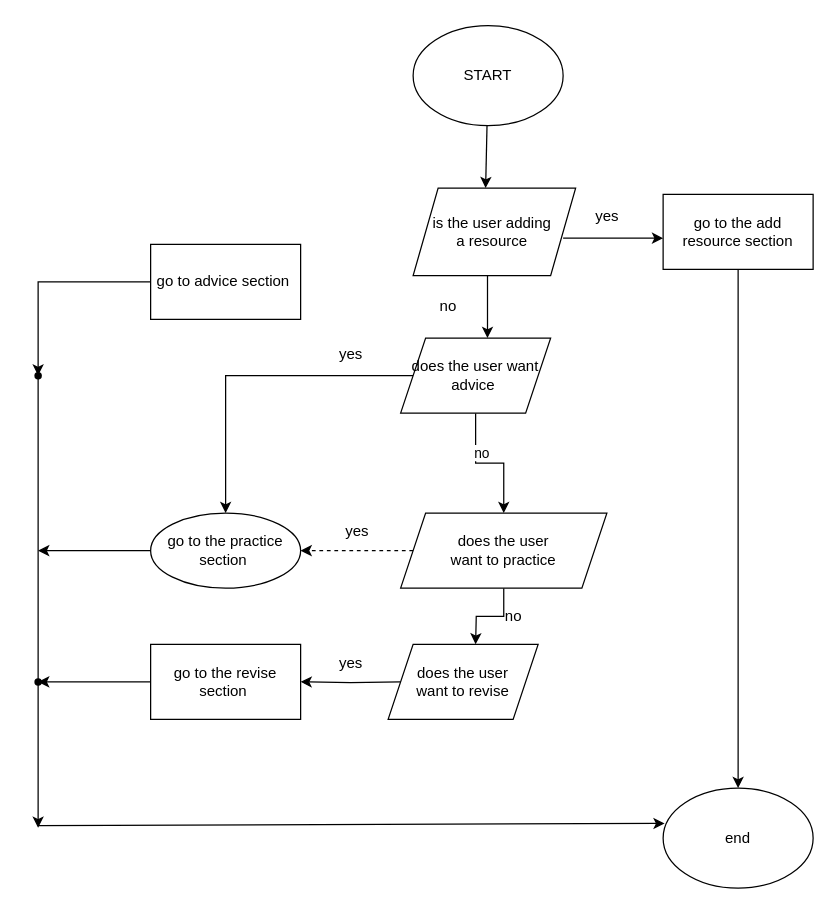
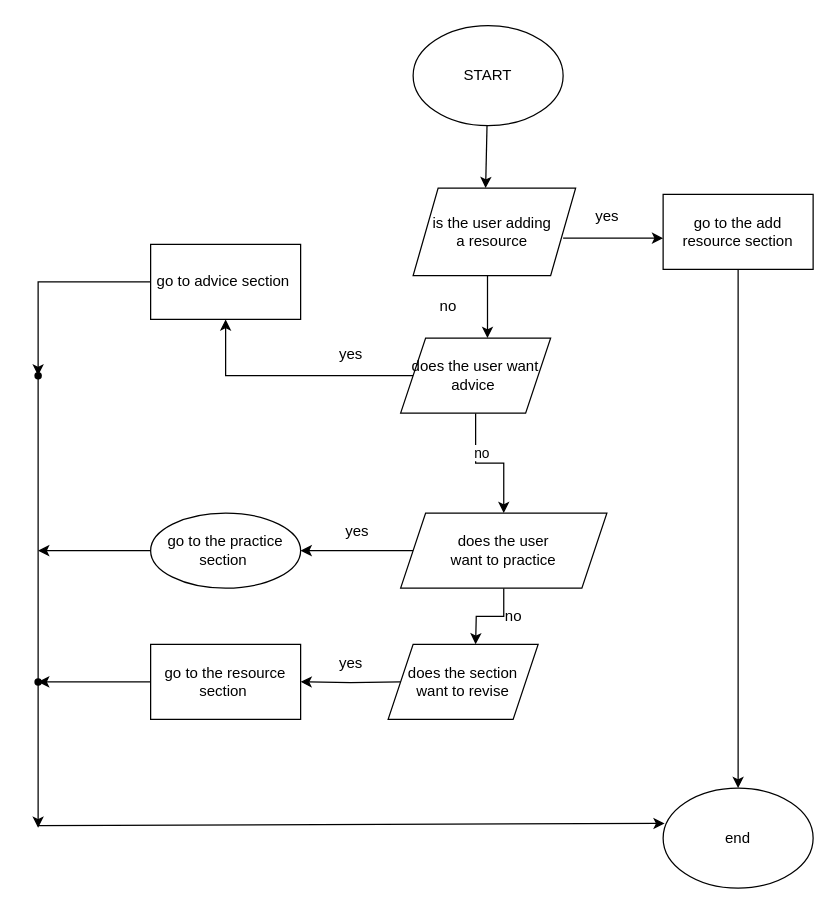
edge "does the user want advice" -> "go to the practice section": now "does the user want advice" -> "go to advice section"
edge "does the user want to practice" -> "go to the practice section": style dashed -> solid
node "go to the revise section": label "go to the revise section" -> "go to the resource section"
node "does the user want to revise": label "does the user want to revise" -> "does the section want to revise"
